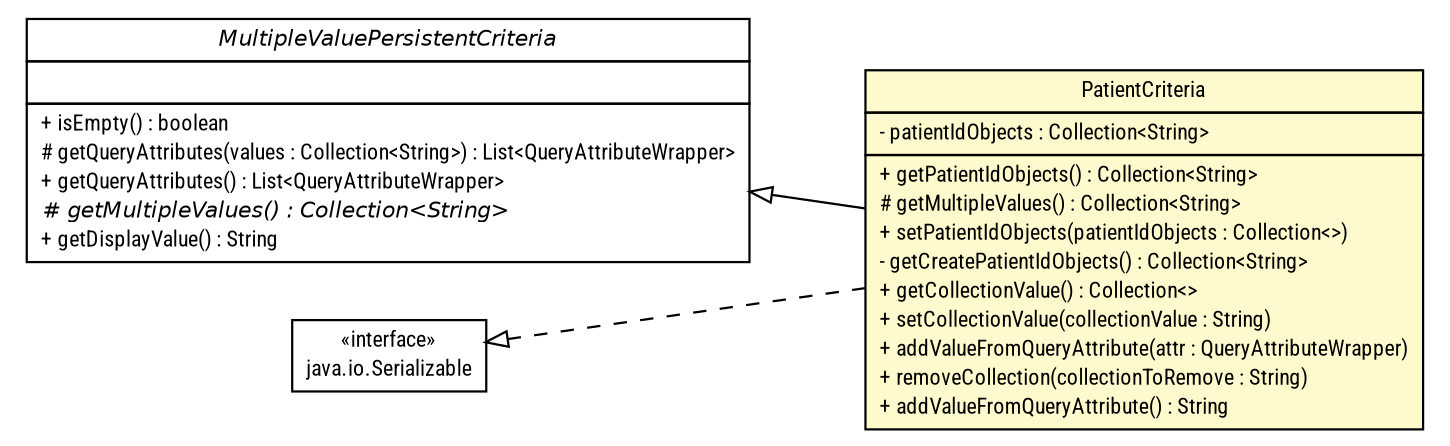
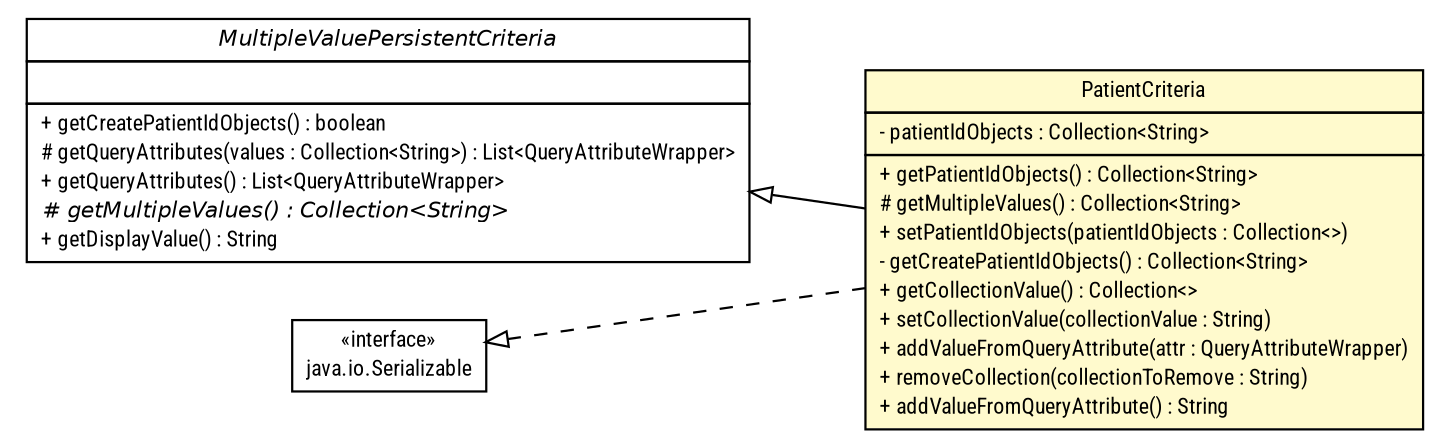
node "MultipleValuePersistentCriteria": text "+ isEmpty() : boolean" -> "+ getCreatePatientIdObjects() : boolean"
